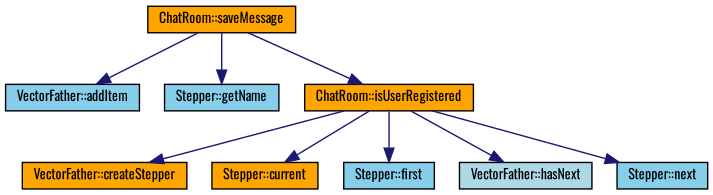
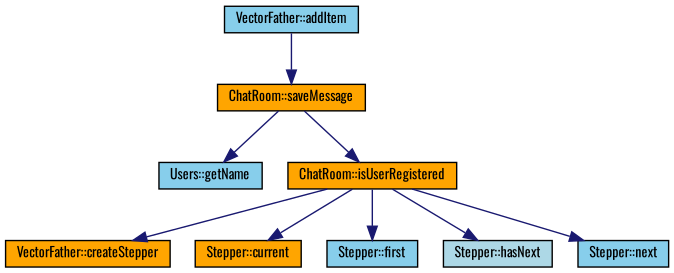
edge "ChatRoom::saveMessage" -> "VectorFather::addItem": reversed
node "Stepper::getName": label "Stepper::getName" -> "Users::getName"
node "VectorFather::hasNext": label "VectorFather::hasNext" -> "Stepper::hasNext"
